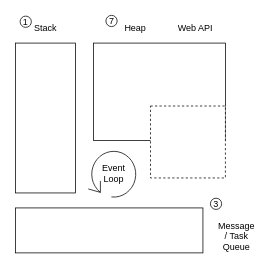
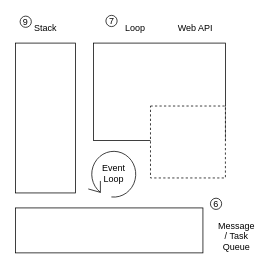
node "1": label "1" -> "9"
node "Heap": label "Heap" -> "Loop"
node "3": label "3" -> "6"
